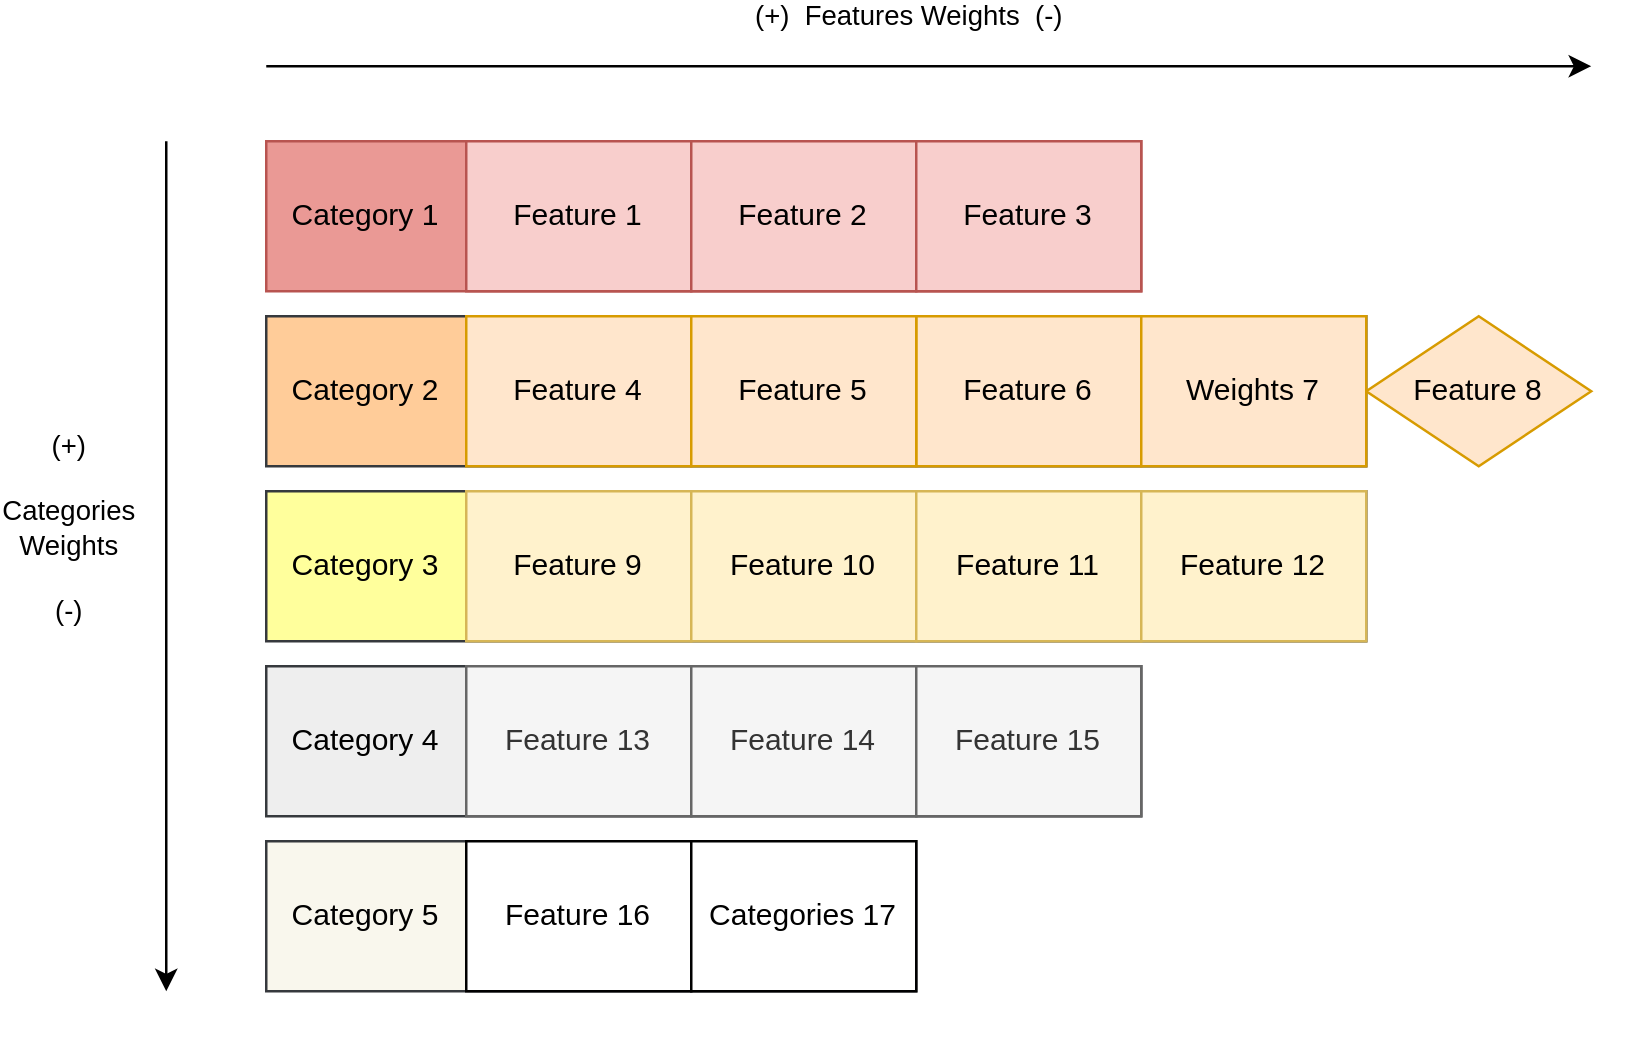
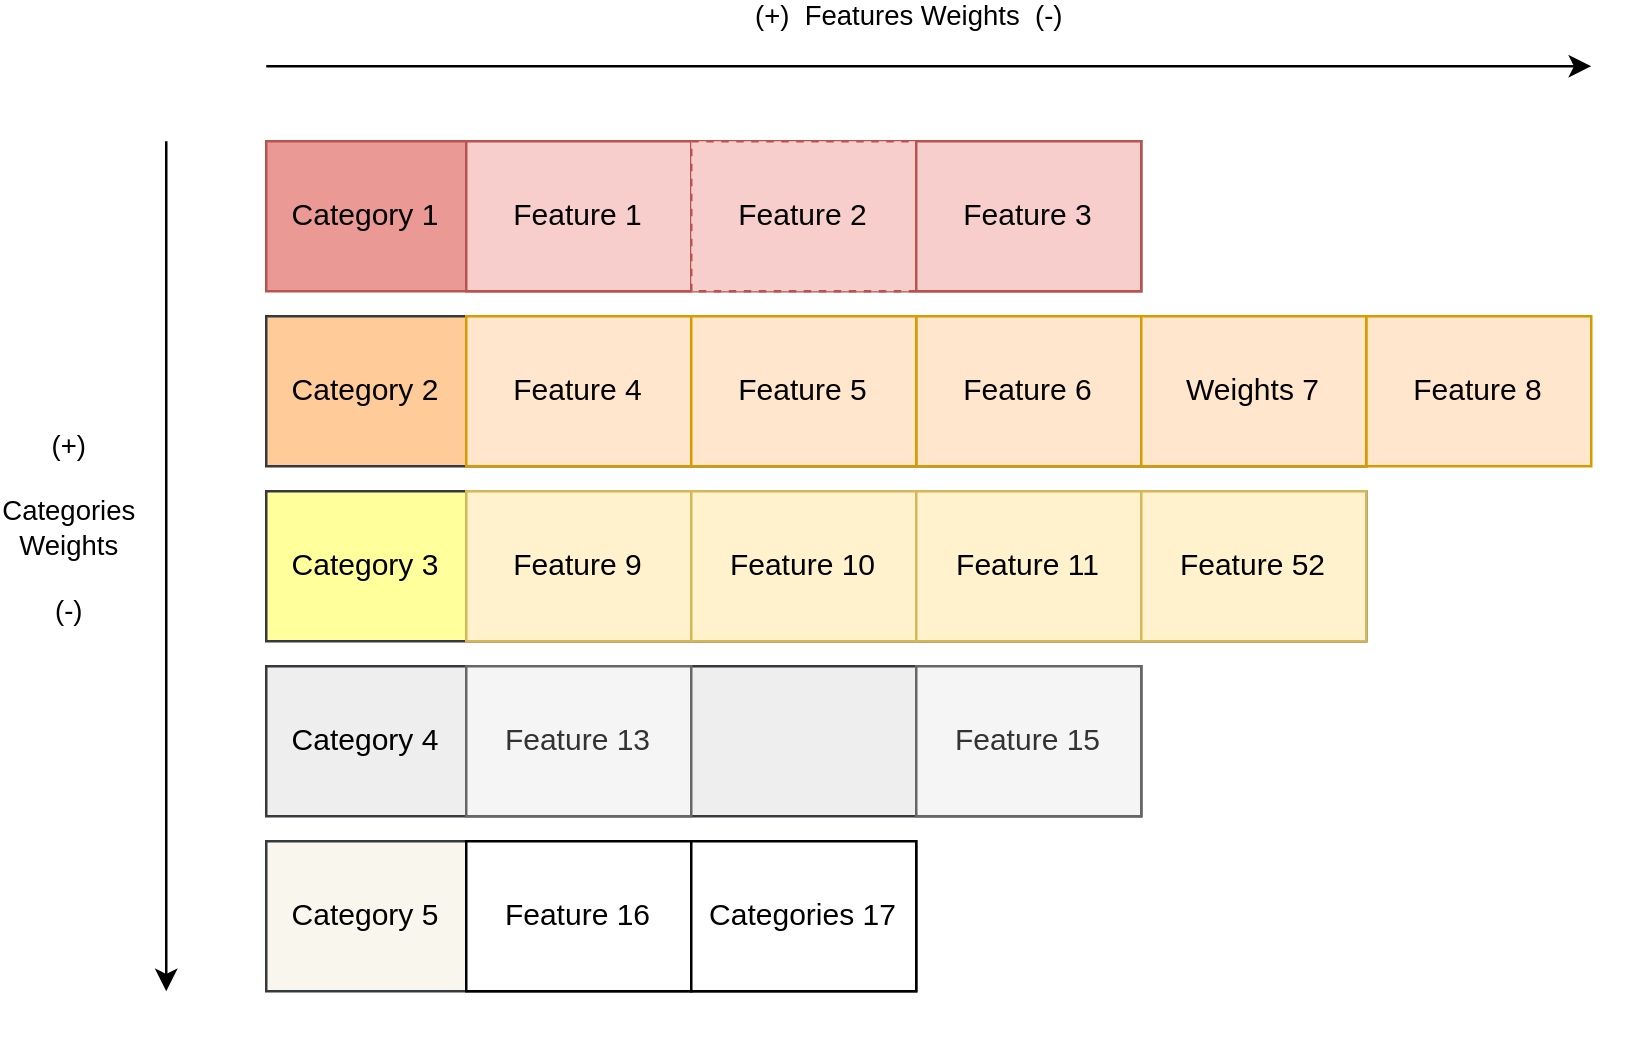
node "Feature 2": style solid -> dashed
node "Feature 8": shape diamond -> rectangle
node "Feature 12": label "Feature 12" -> "Feature 52"
node "Feature 14": removed
